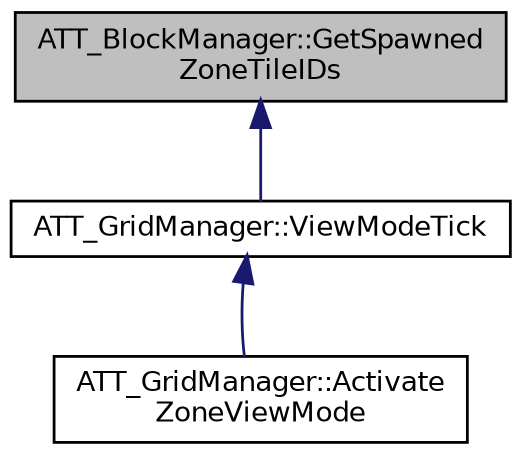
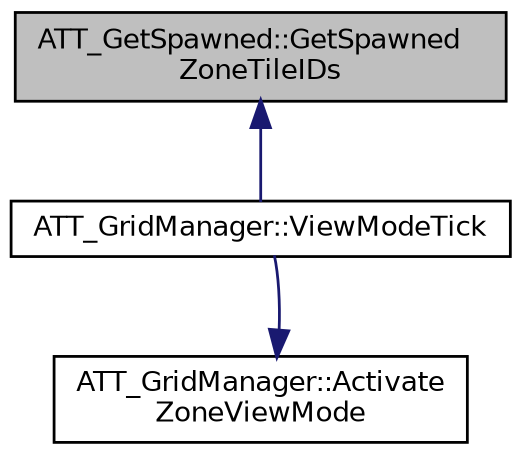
node "ATT_BlockManager::GetSpawned ZoneTileIDs": label "ATT_BlockManager::GetSpawned ZoneTileIDs" -> "ATT_GetSpawned::GetSpawned ZoneTileIDs"
edge "ATT_GridManager::Activate ZoneViewMode" -> "ATT_GridManager::ViewModeTick": reversed
